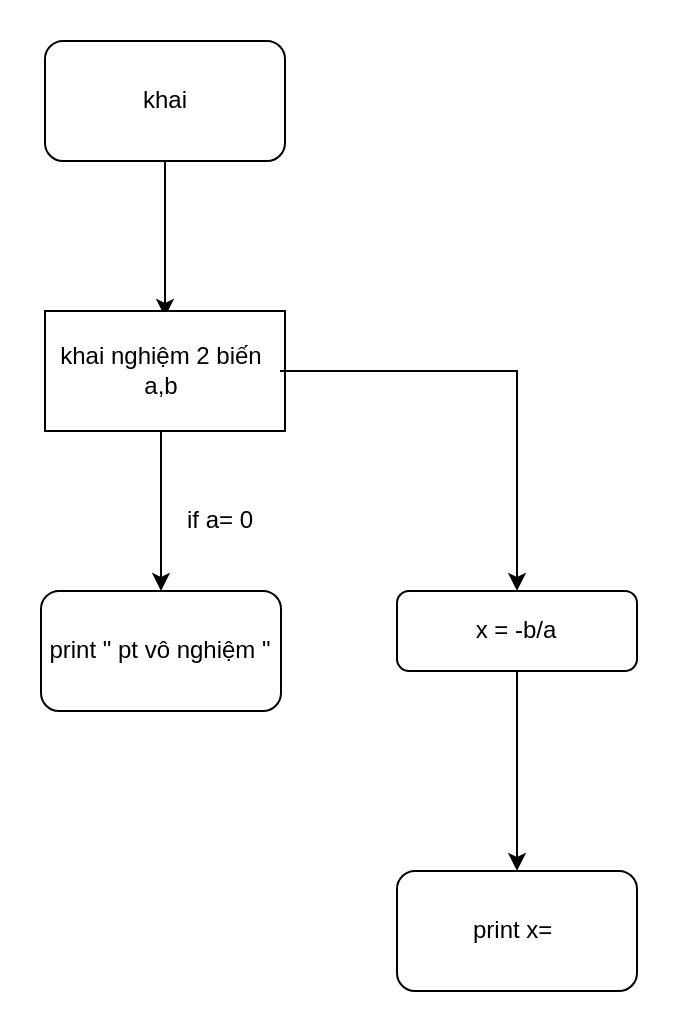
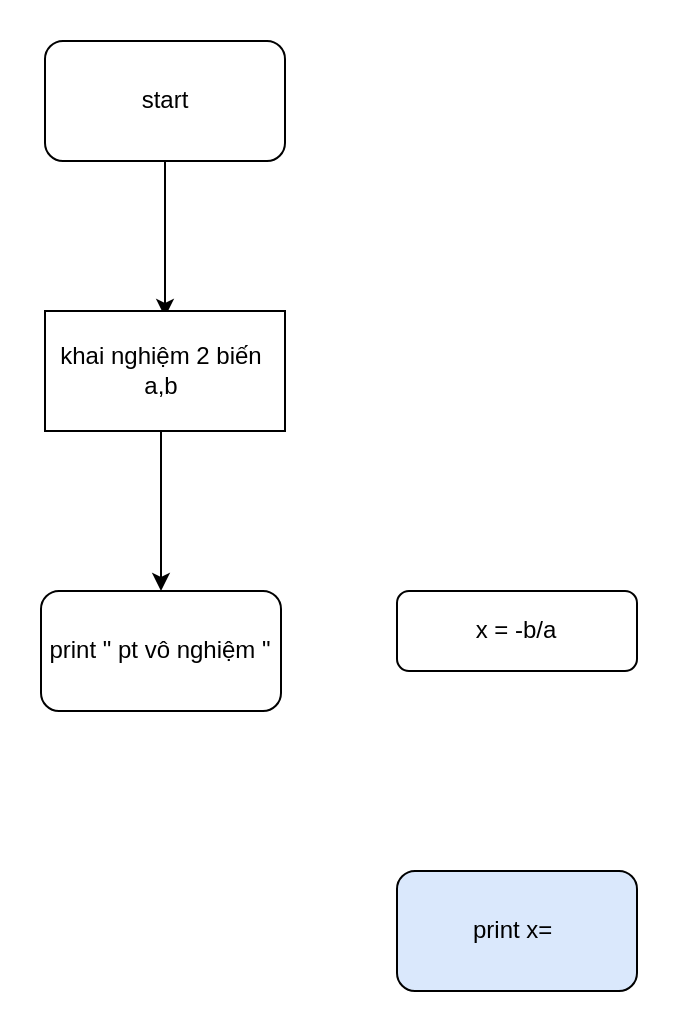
node "khai": label "khai" -> "start"
edge "khai nghiệm 2 biến a,b" -> "x = -b/a": removed
node "if a= 0": removed
edge "x = -b/a" -> "print x=": removed
node "print x=": fillcolor #ffffff -> #dae8fc
